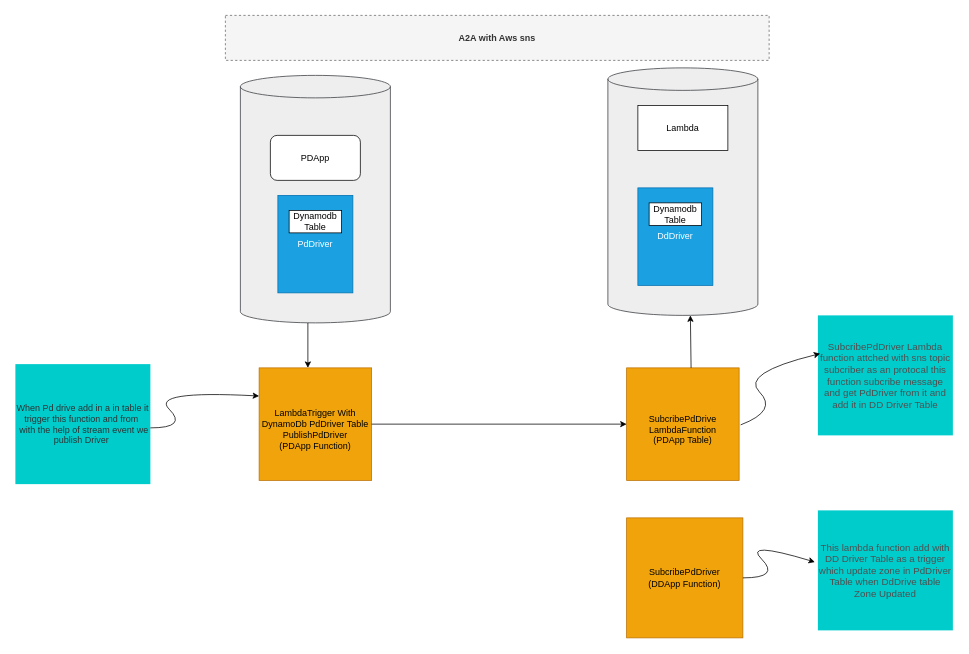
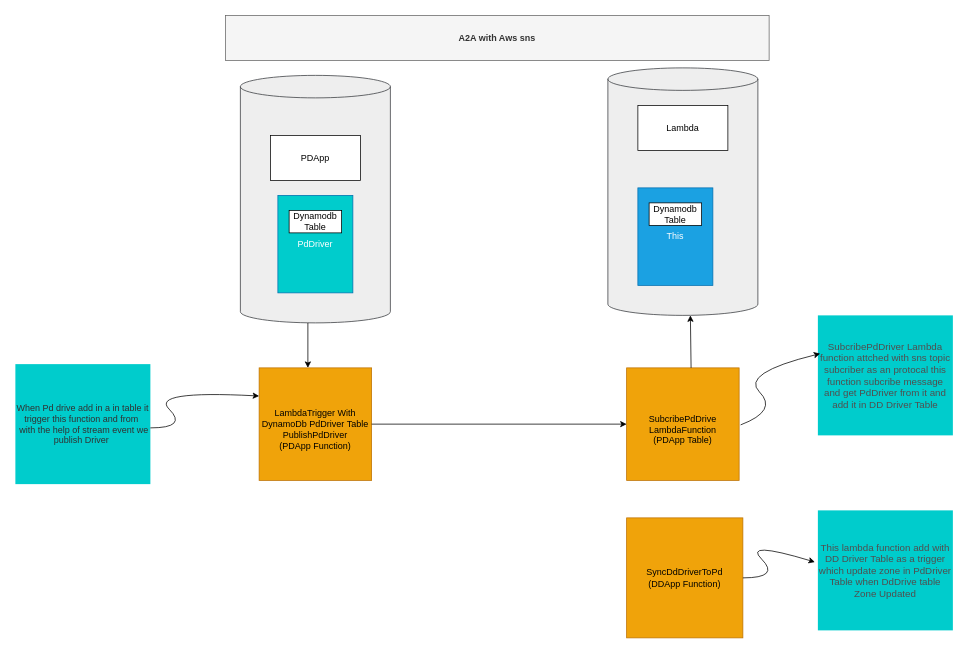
node "A2A with Aws sns": style dashed -> solid
node "PDApp": shape rounded rectangle -> rectangle
node "DdDriver": label "DdDriver" -> "This"
node "PdDriver": fillcolor #1ba1e2 -> #00cccc
node "SubcribePdDriver (DDApp Function)": label "SubcribePdDriver (DDApp Function)" -> "SyncDdDriverToPd (DDApp Function)"
